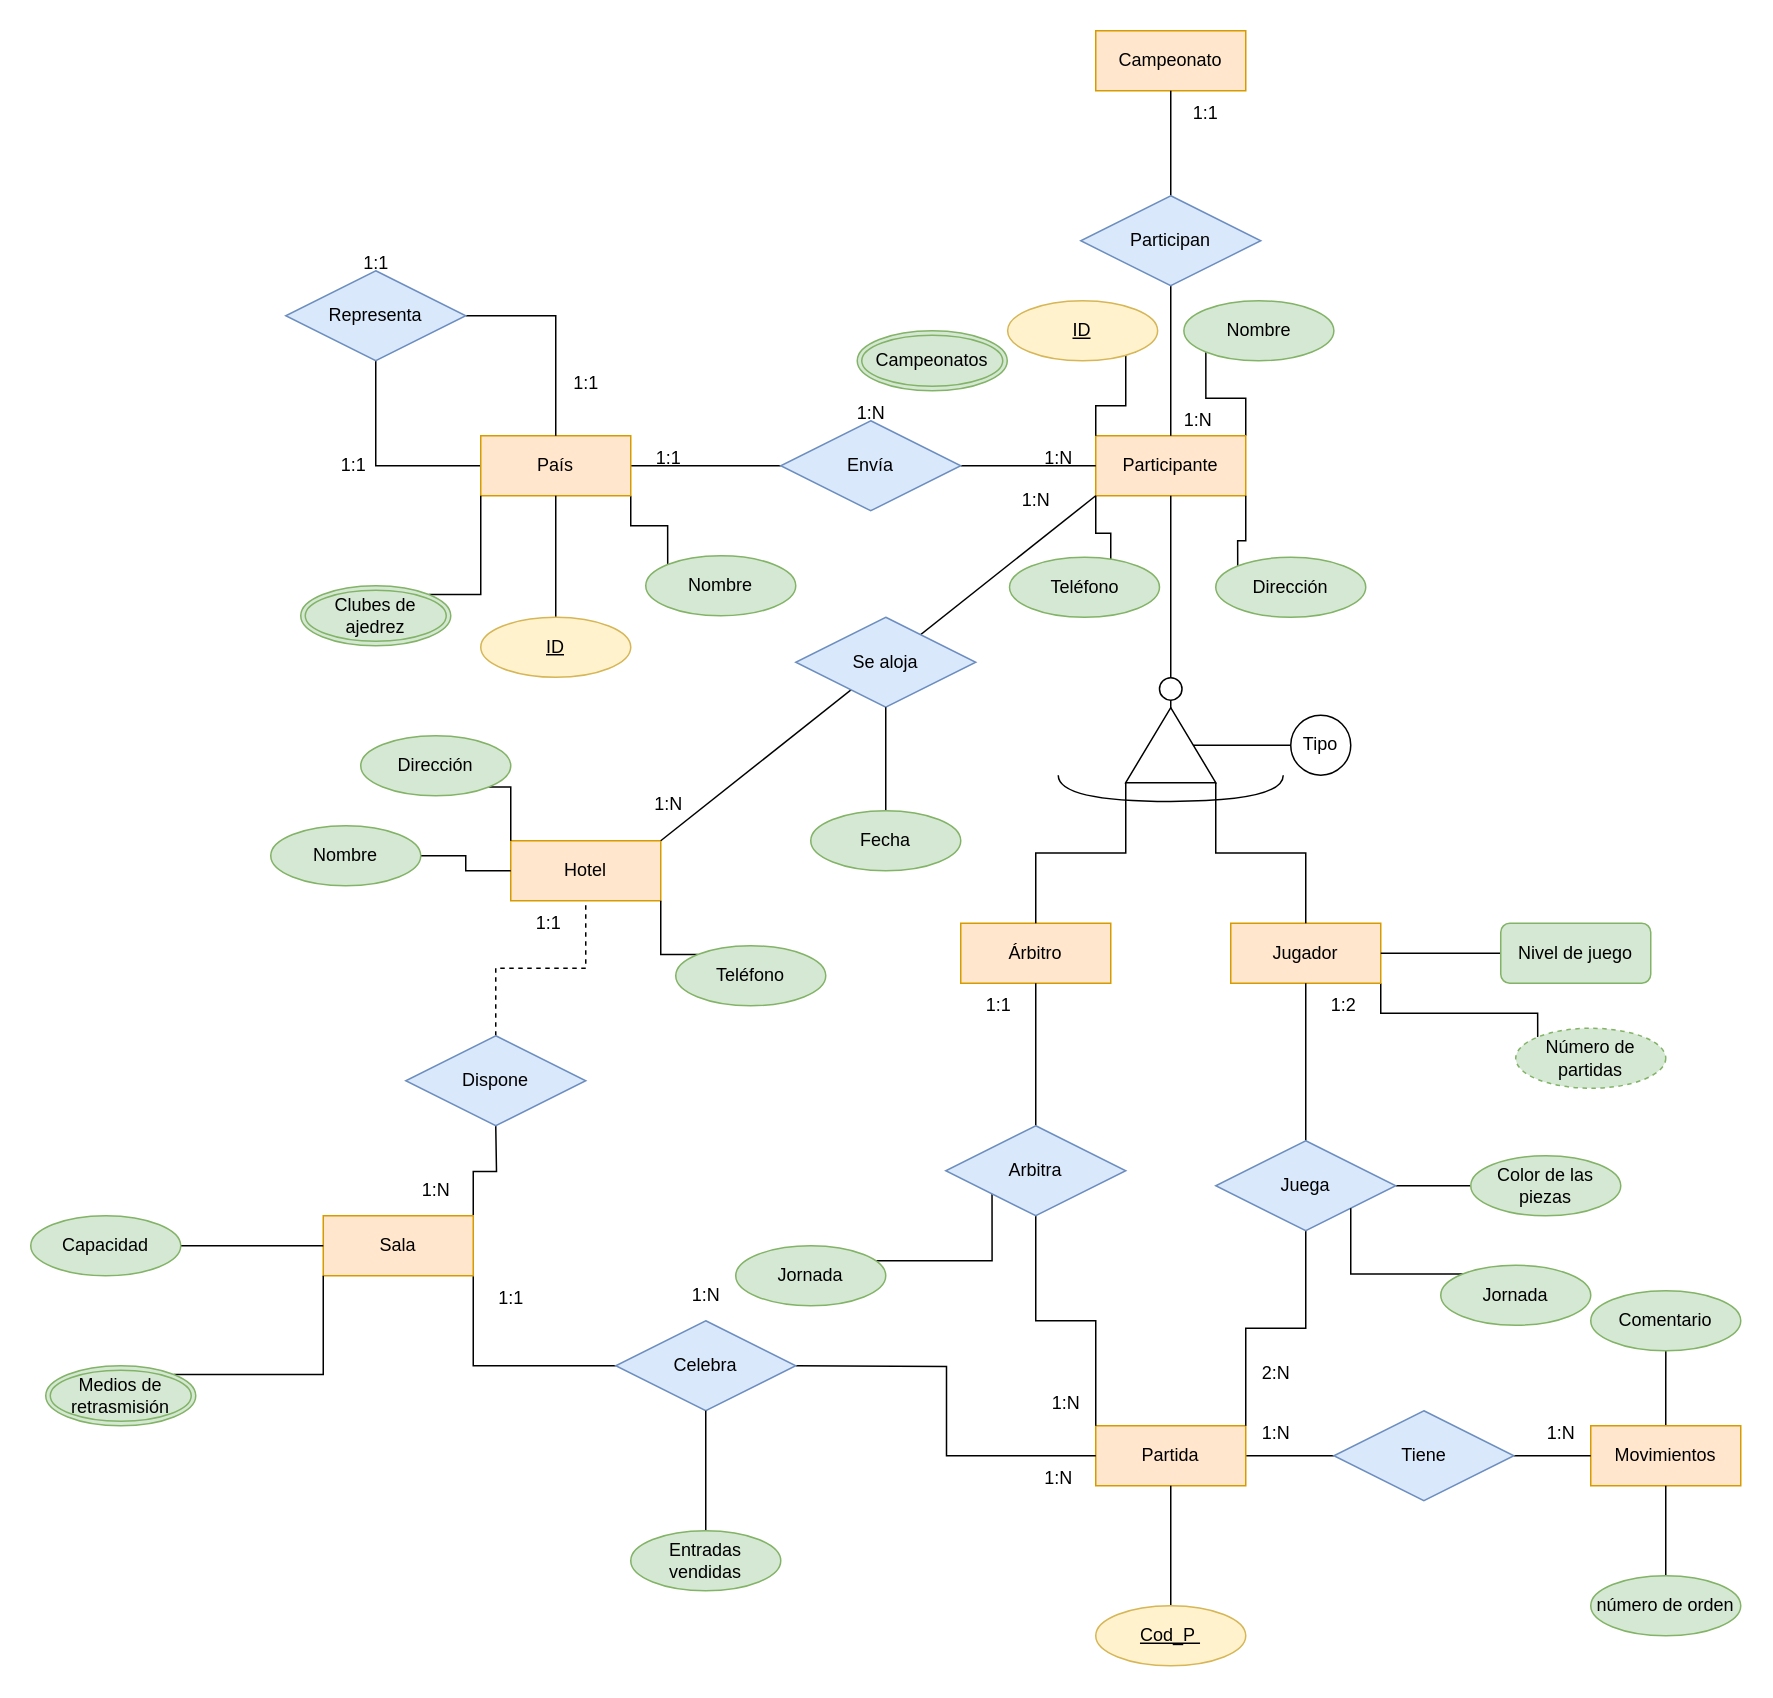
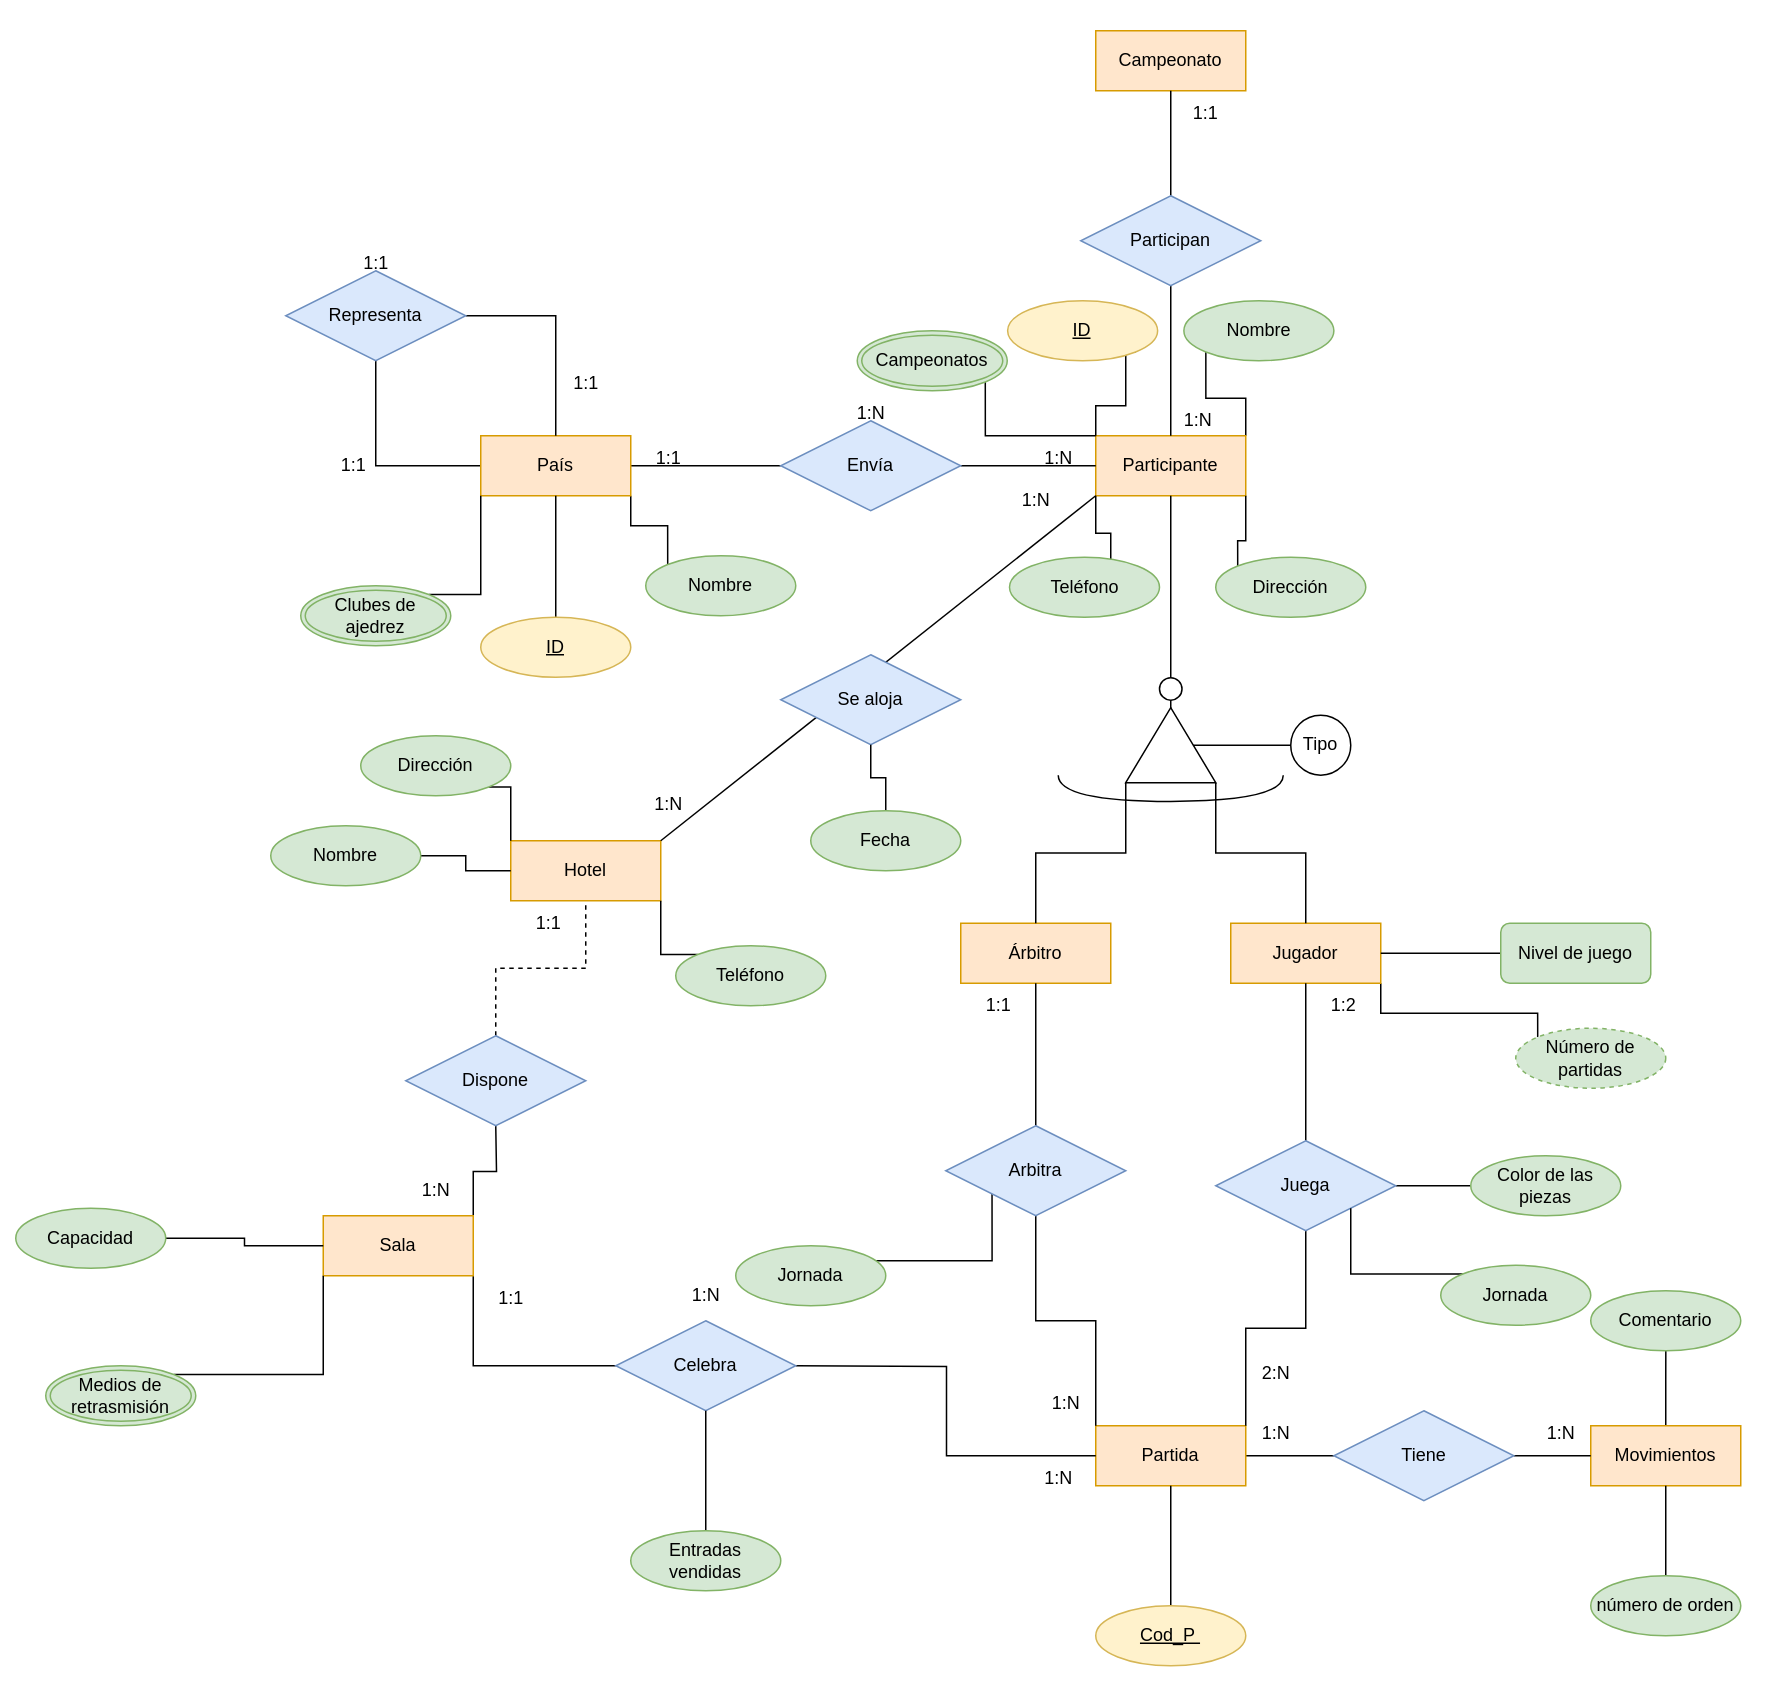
edge "Campeonatos" -- "Participante": added
node "Se aloja": moved (886, 662) -> (871, 700)
node "Capacidad": moved (106, 1246) -> (91, 1238)
